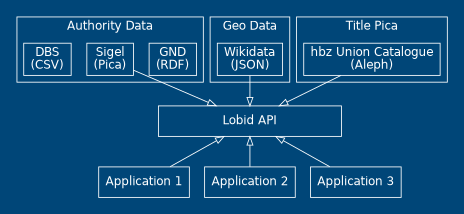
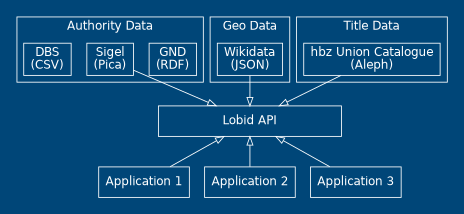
cluster "Title Pica": label "Title Pica" -> "Title Data"
